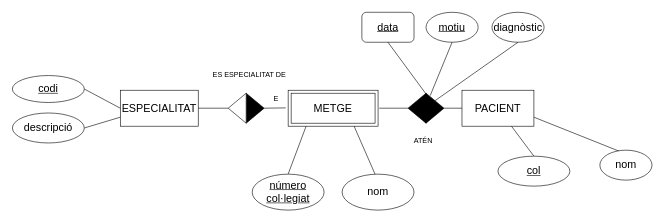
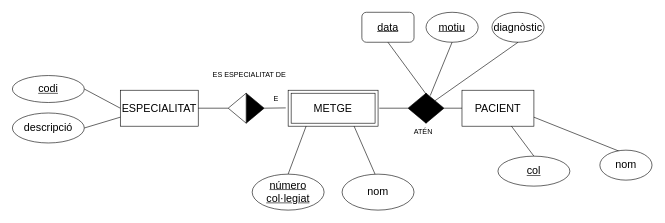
node "ATÉN": moved (423, 141) -> (423, 132)
